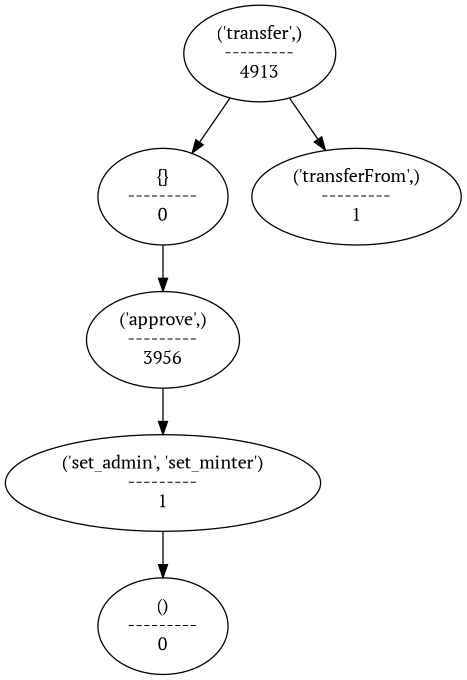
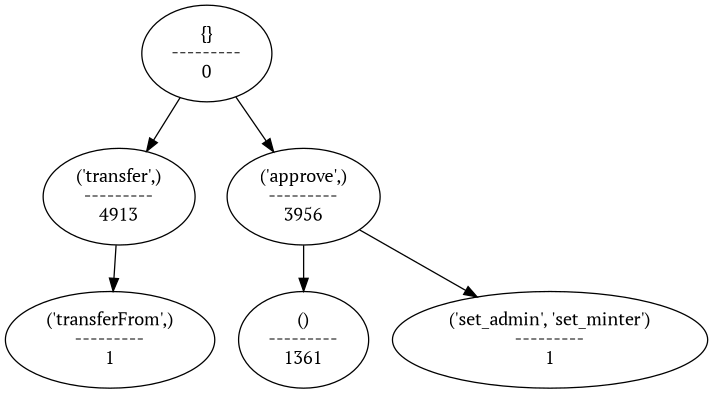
edge "('transfer',) --------- 4913" -> "{} --------- 0": reversed
node "() --------- 1361": added
node "() --------- 0": removed
